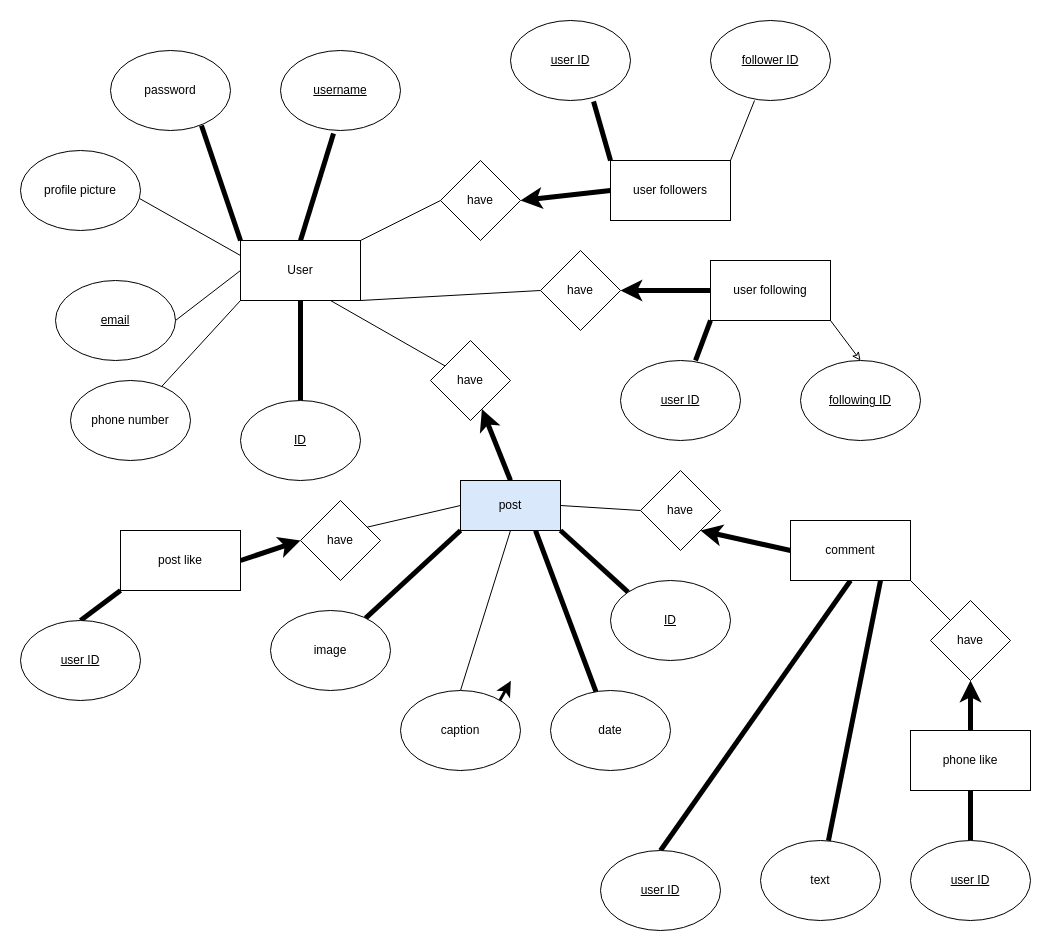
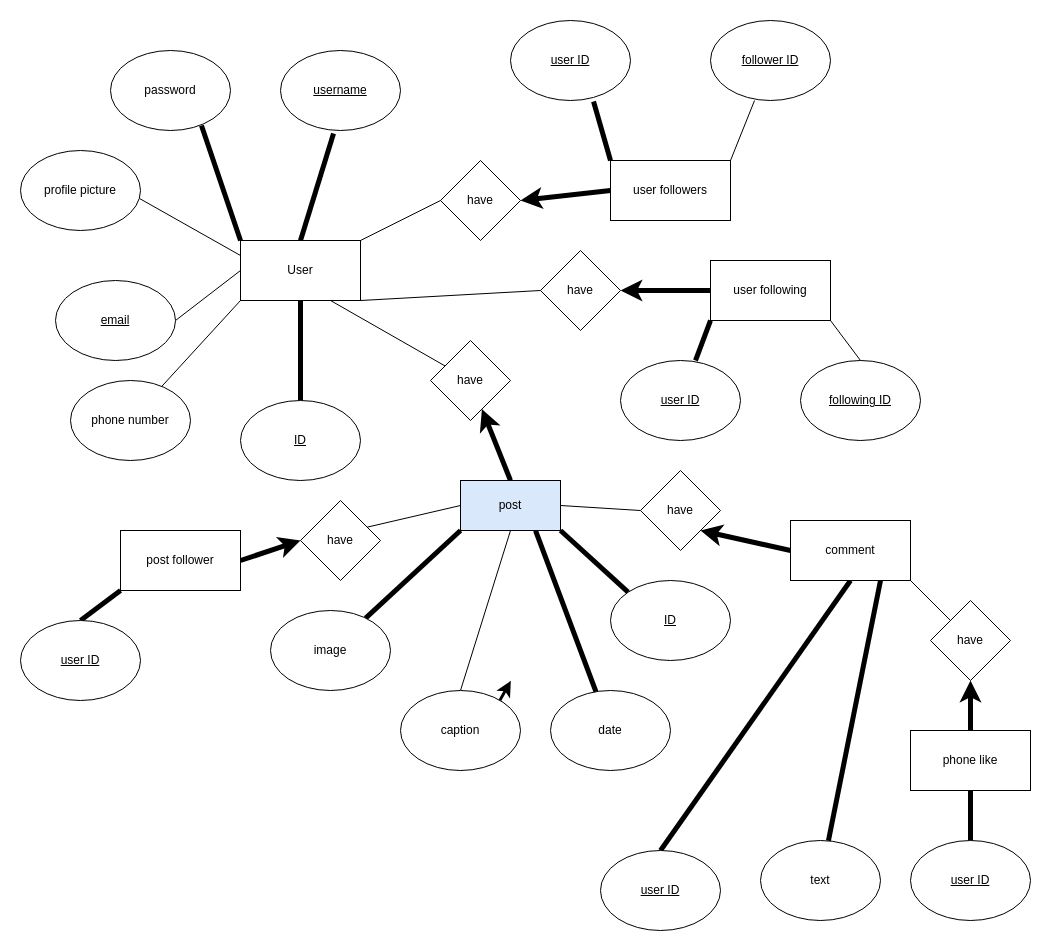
edge "user following" -> "following ID": arrowhead classic -> none
node "post like": label "post like" -> "post follower"
